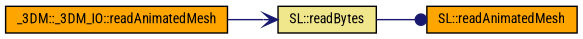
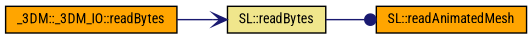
node "_3DM::_3DM_IO::readAnimatedMesh": label "_3DM::_3DM_IO::readAnimatedMesh" -> "_3DM::_3DM_IO::readBytes"
